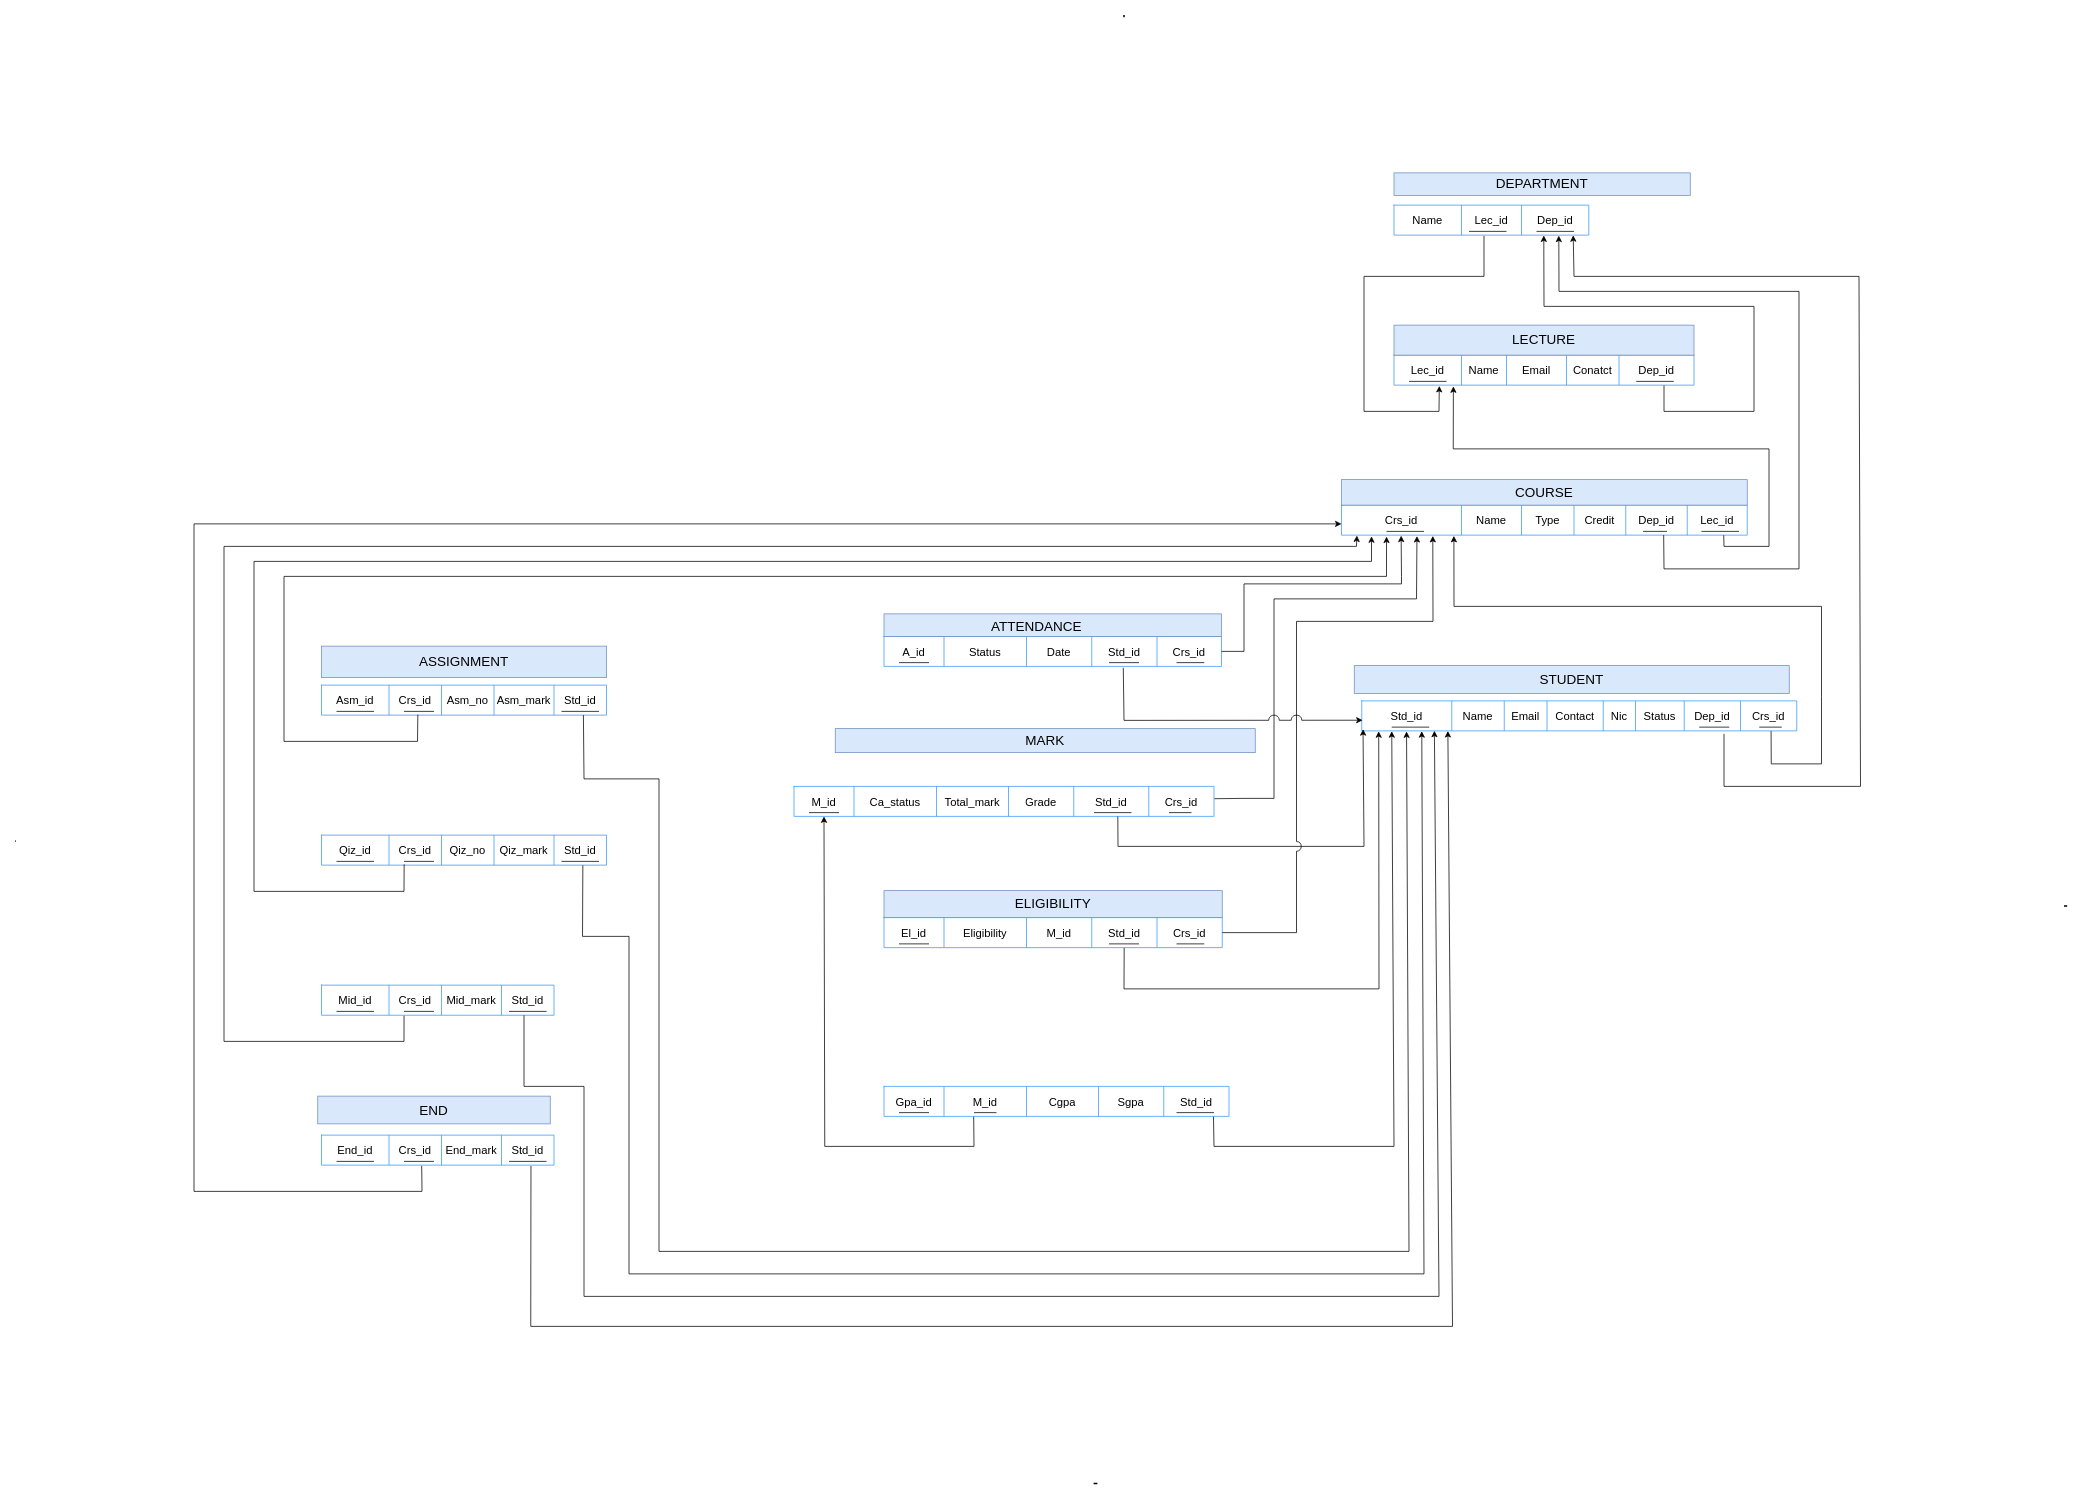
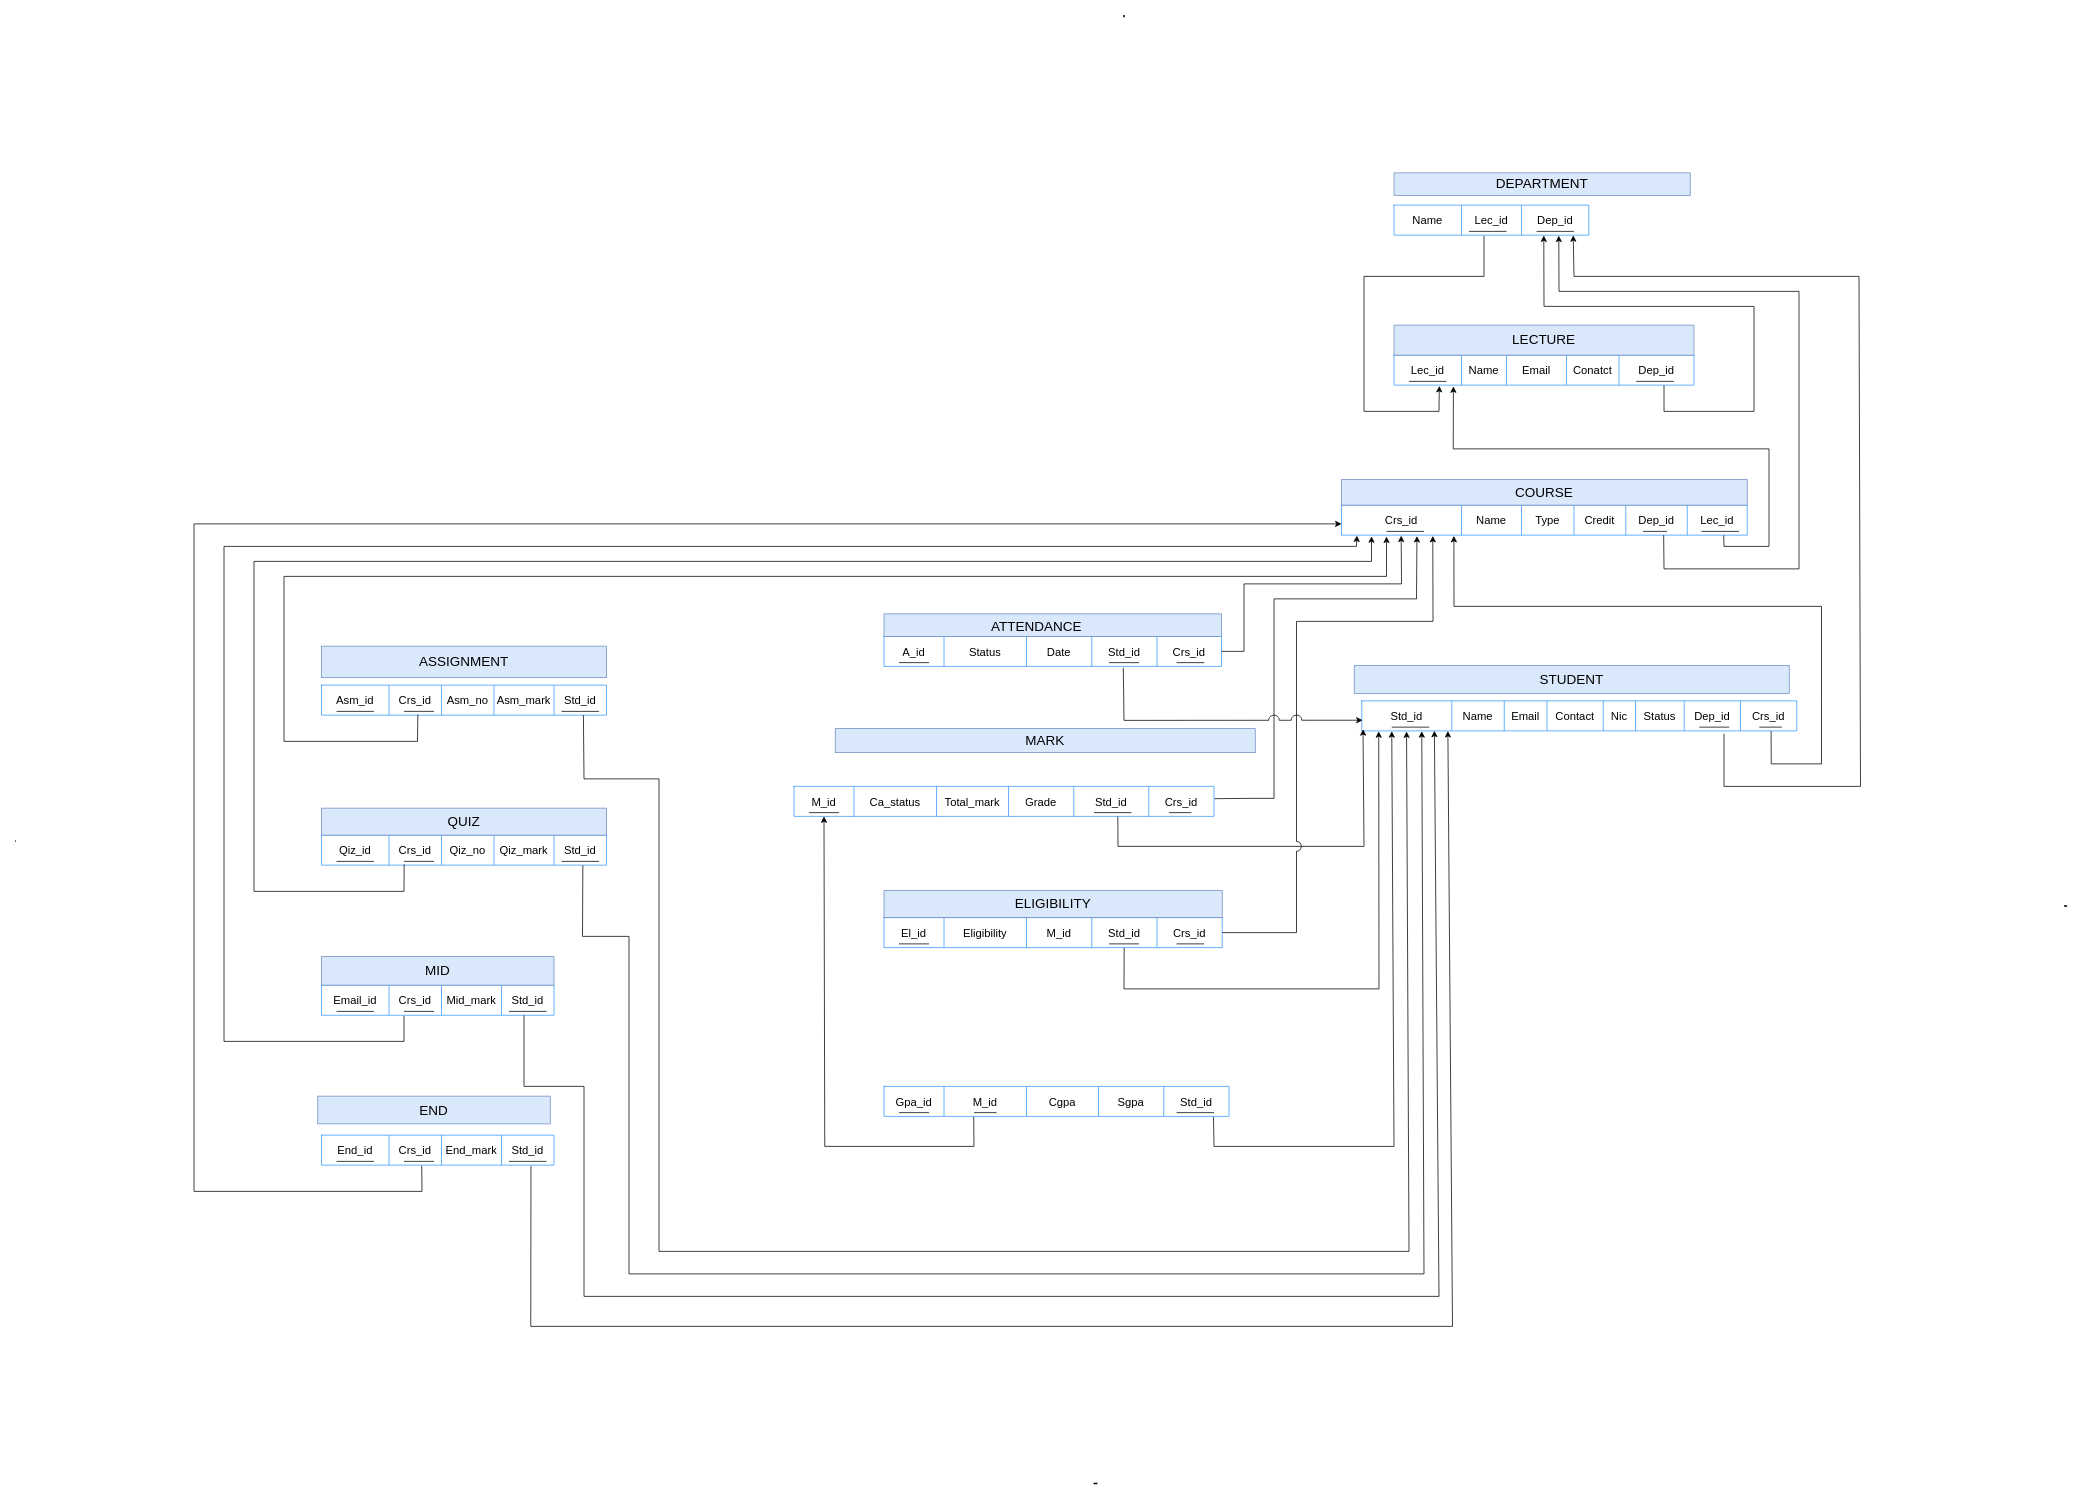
node "QUIZ": added
node "MID": added
node "Mid_id": label "Mid_id" -> "Email_id"
